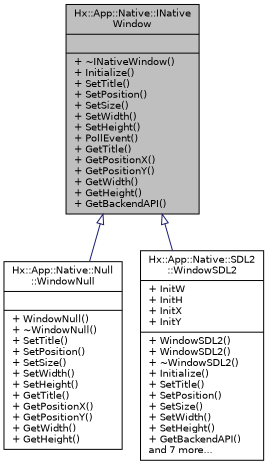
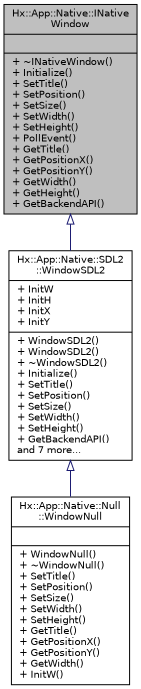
edge "Hx::App::Native::Null" -> "Hx::App::Native::INative": now "Hx::App::Native::Null" -> "Hx::App::Native::SDL2"
node "Hx::App::Native::Null": text "+ GetHeight()" -> "+ InitW()"
